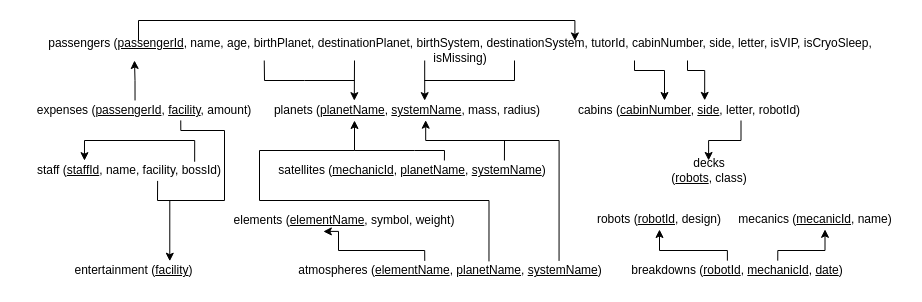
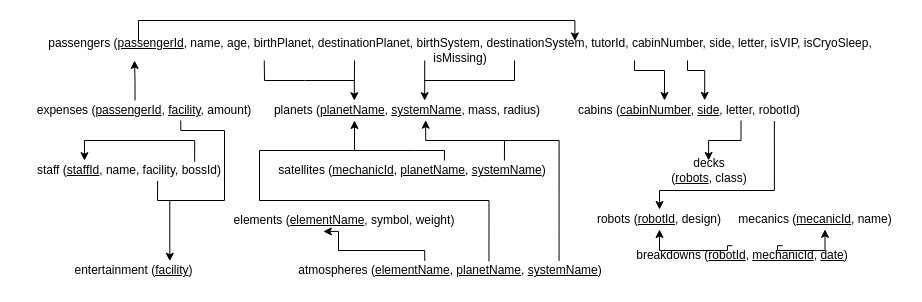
edge "cabins (cabinNumber, side, letter, robotId)" -> "robots (robotId, design)": added
node "breakdowns (robotId, mechanicId, date)": moved (738, 271) -> (743, 256)
